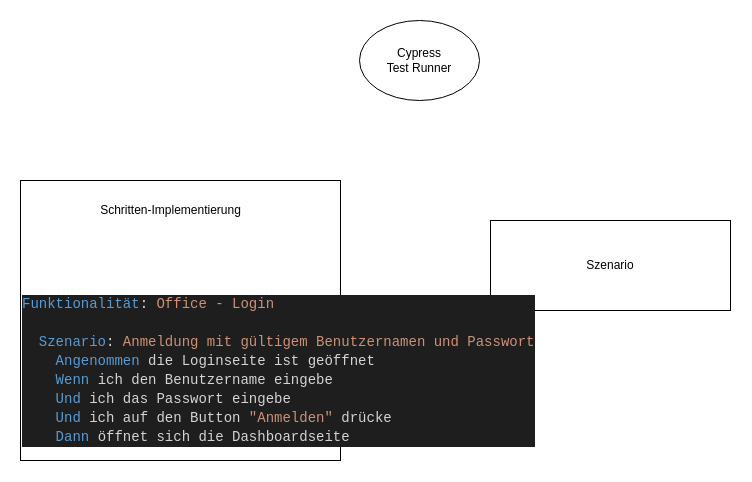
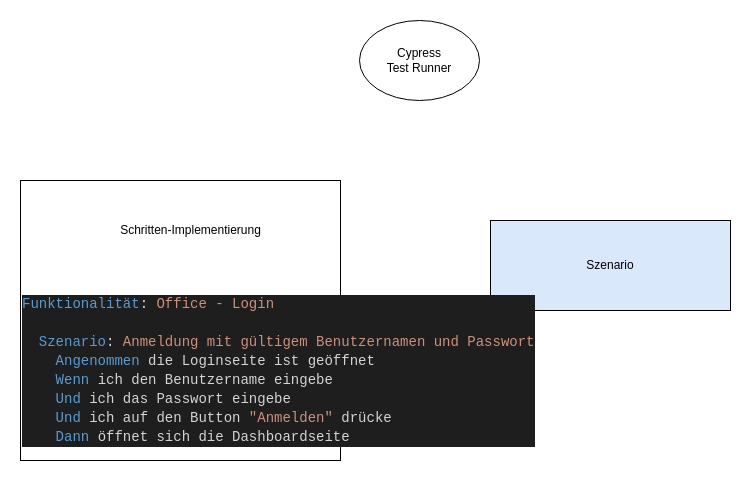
node "Schritten-Implementierung": moved (171, 211) -> (191, 231)
node "Szenario": fillcolor #ffffff -> #dae8fc
